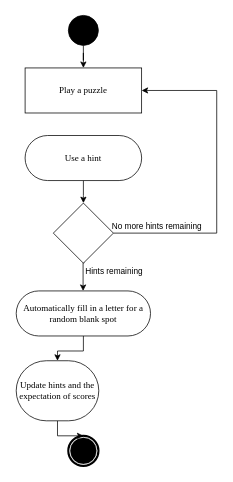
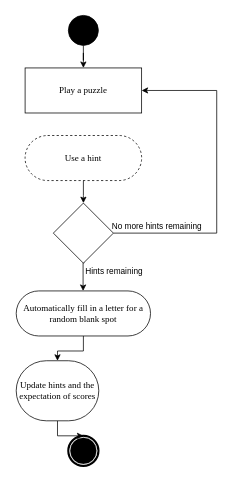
node "Use a hint": style solid -> dashed
